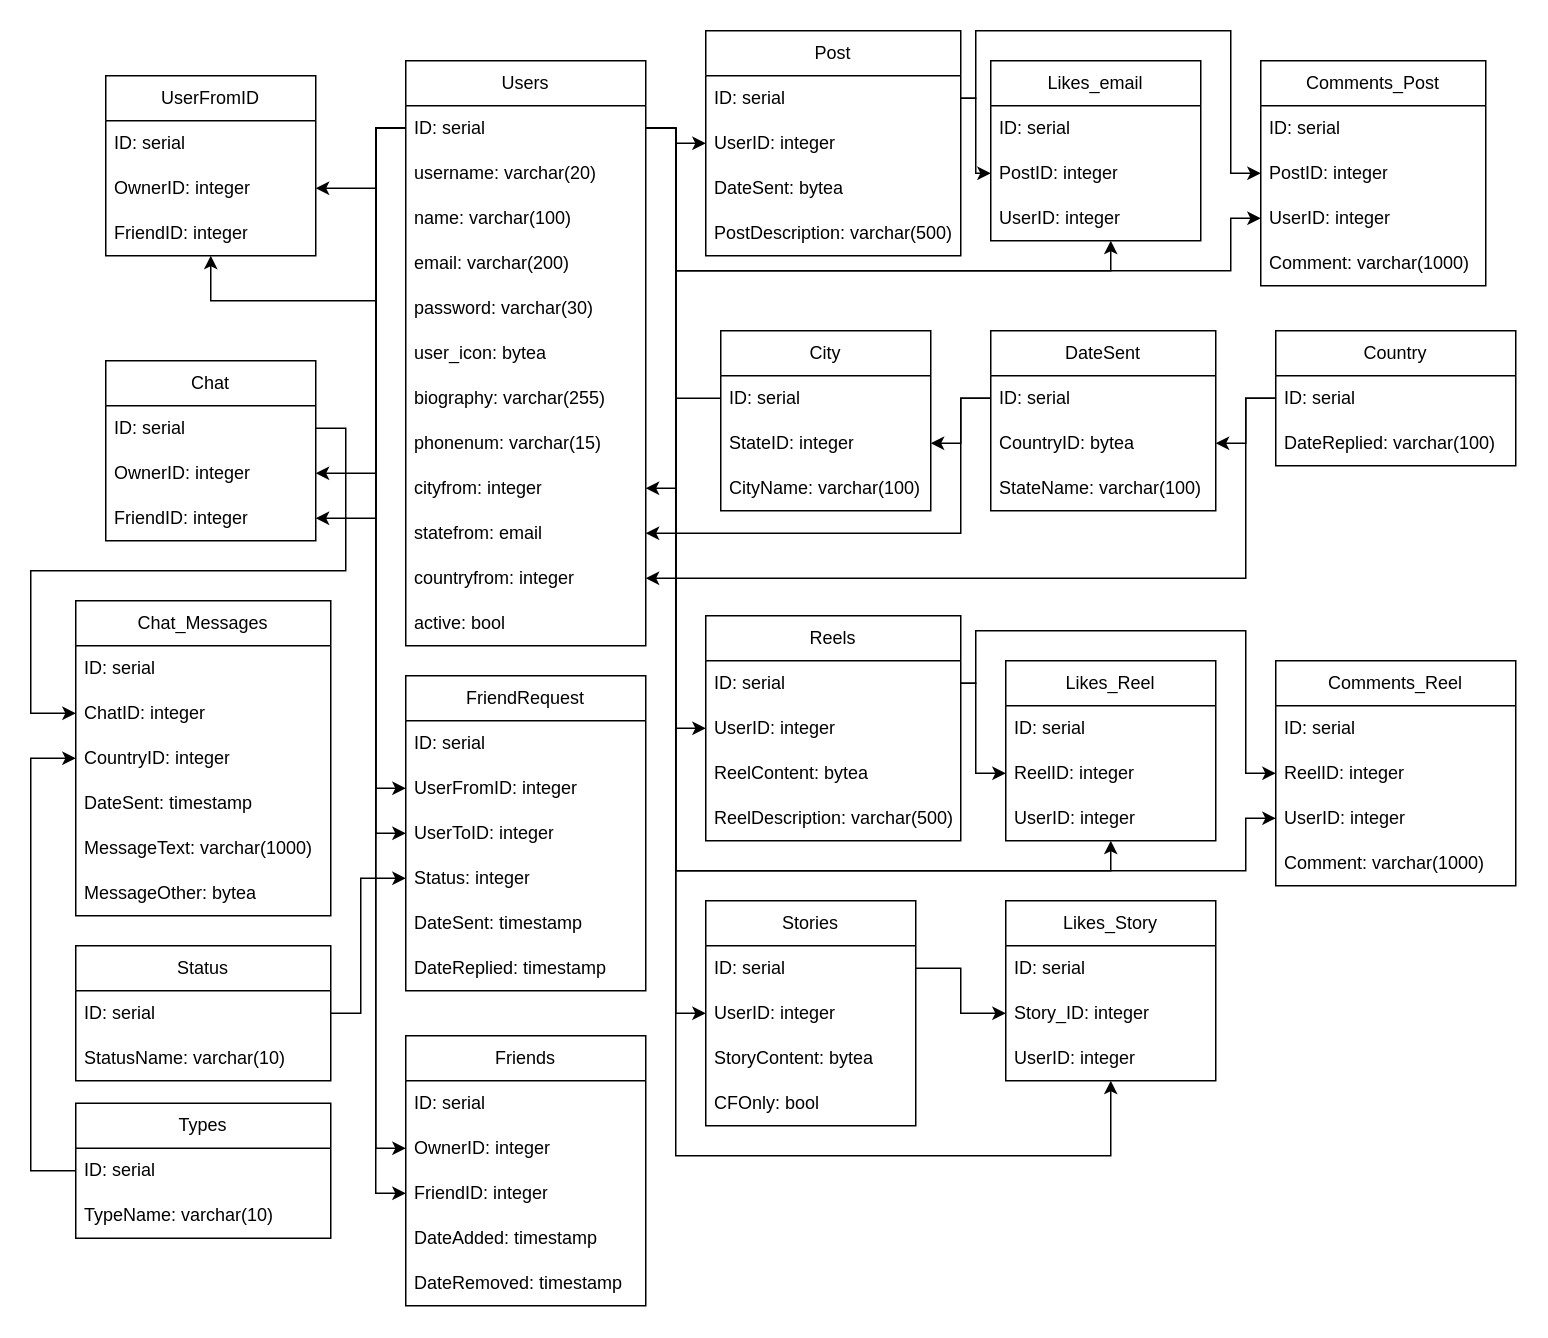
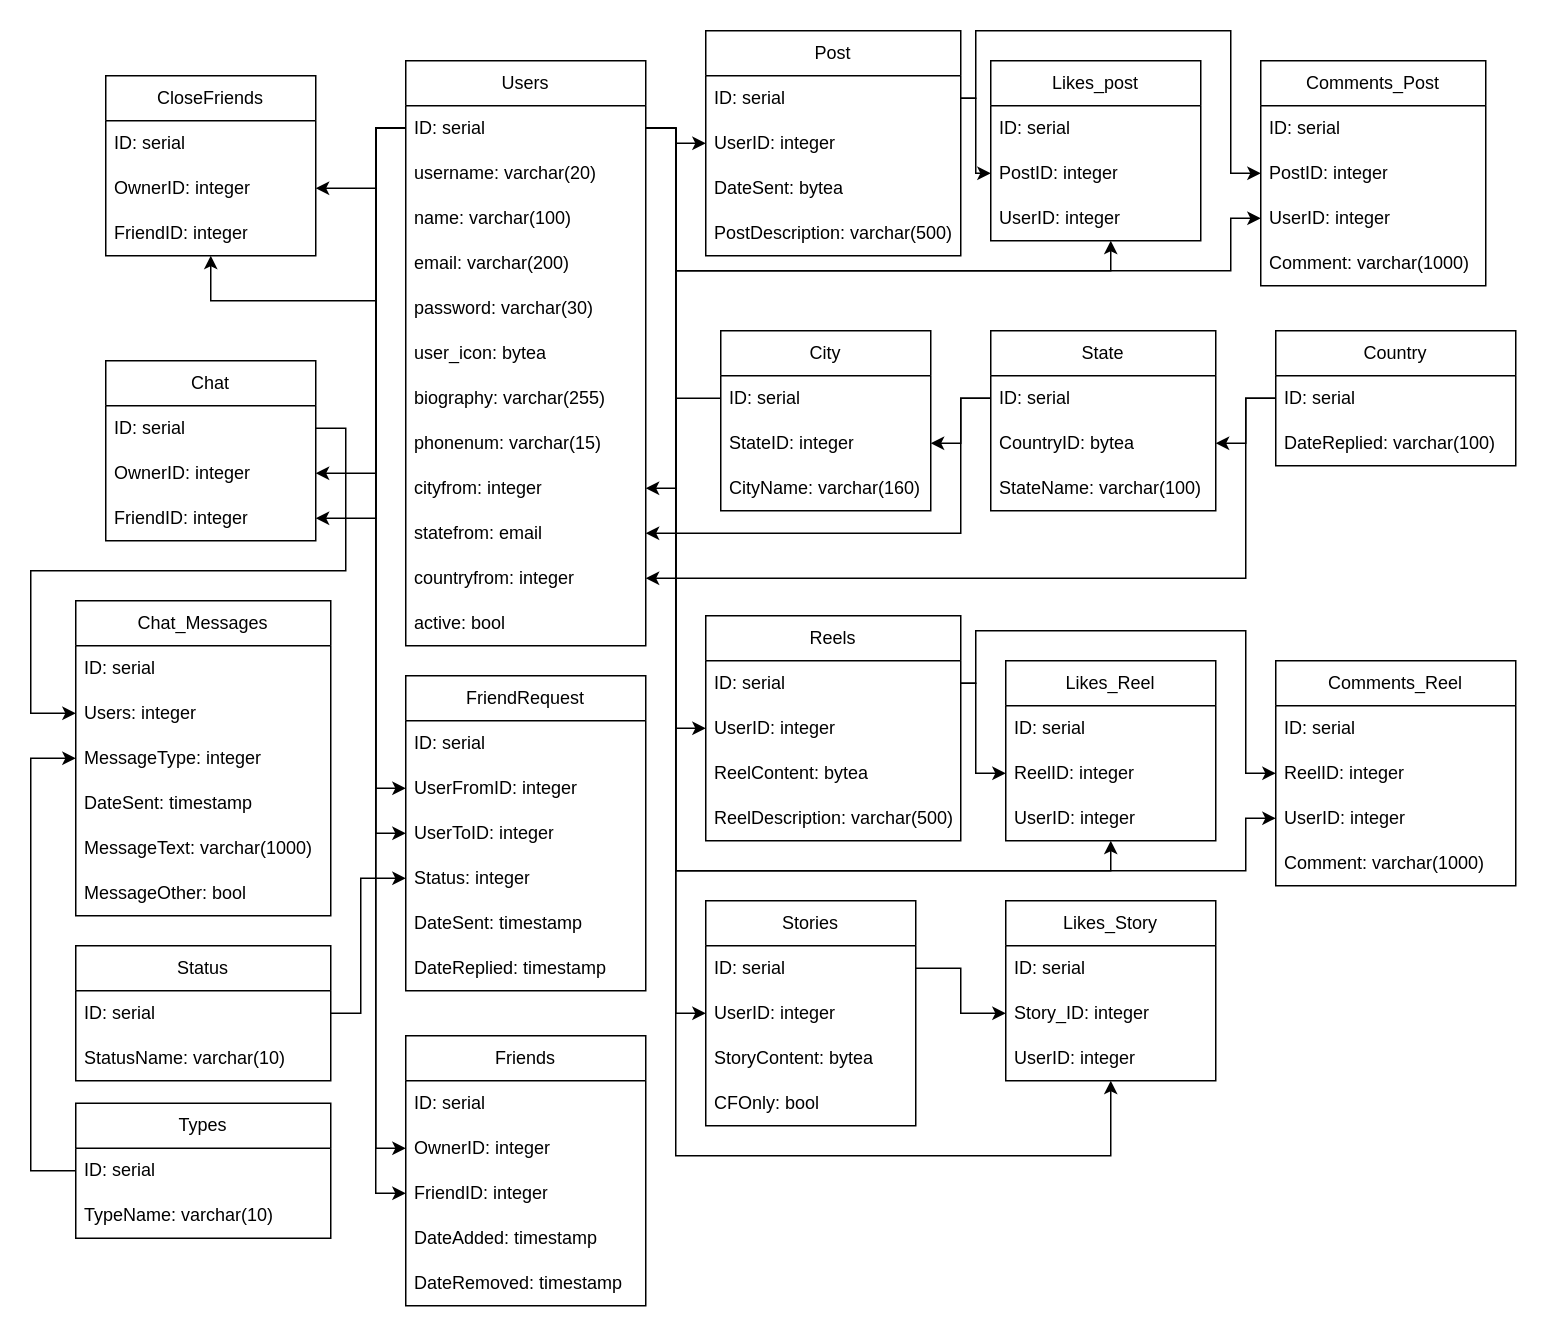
node "Likes_email": label "Likes_email" -> "Likes_post"
node "UserFromID": label "UserFromID" -> "CloseFriends"
node "DateSent": label "DateSent" -> "State"
node "CityName: varchar(100)": label "CityName: varchar(100)" -> "CityName: varchar(160)"
node "ChatID: integer": label "ChatID: integer" -> "Users: integer"
node "CountryID: integer": label "CountryID: integer" -> "MessageType: integer"
node "MessageOther: bytea": label "MessageOther: bytea" -> "MessageOther: bool"
